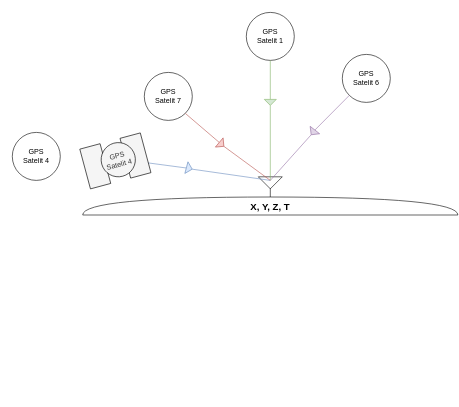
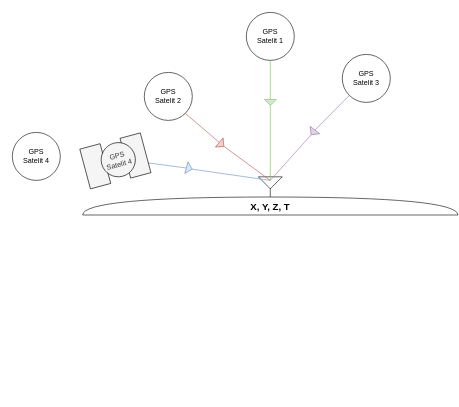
node "GPS Satelit 6": label "GPS Satelit 6" -> "GPS Satelit 3"
node "GPS Satelit 7": label "GPS Satelit 7" -> "GPS Satelit 2"
